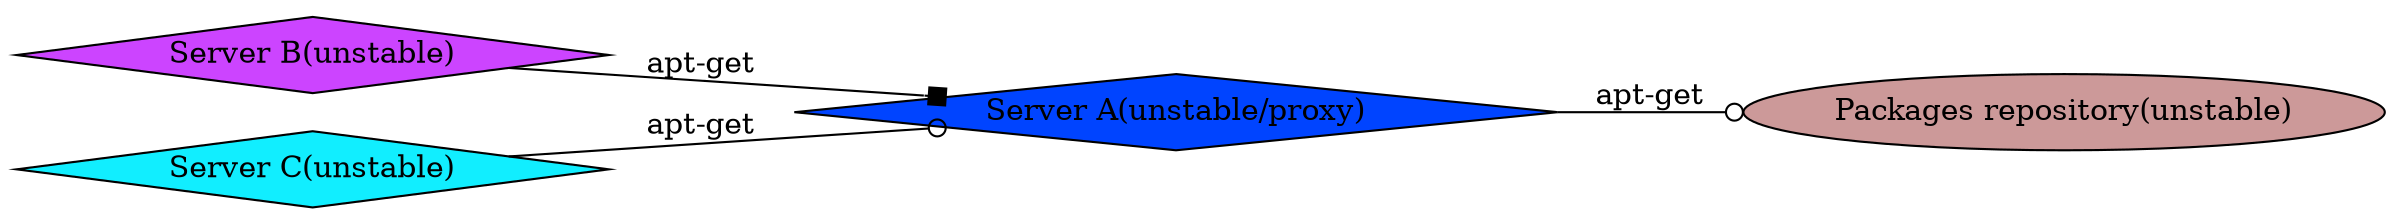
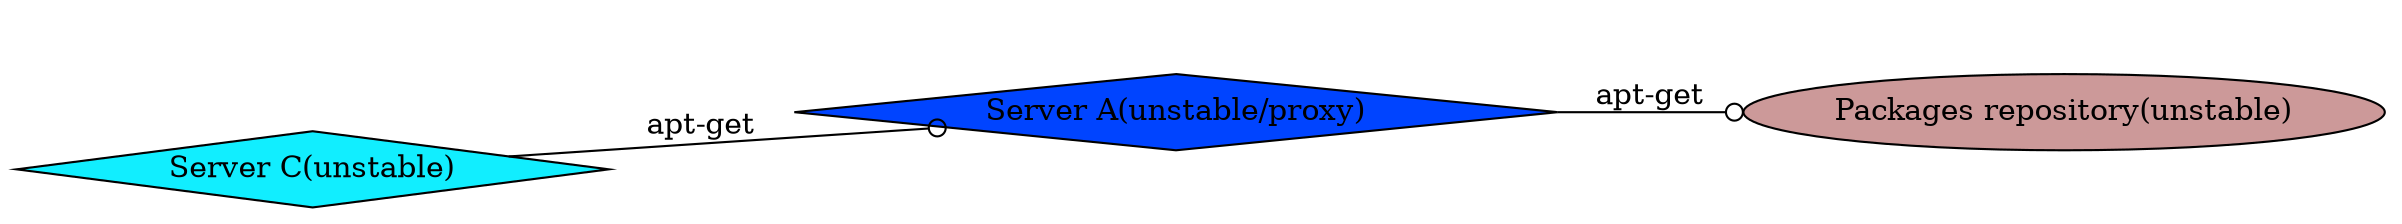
node "Server B(unstable)": removed
